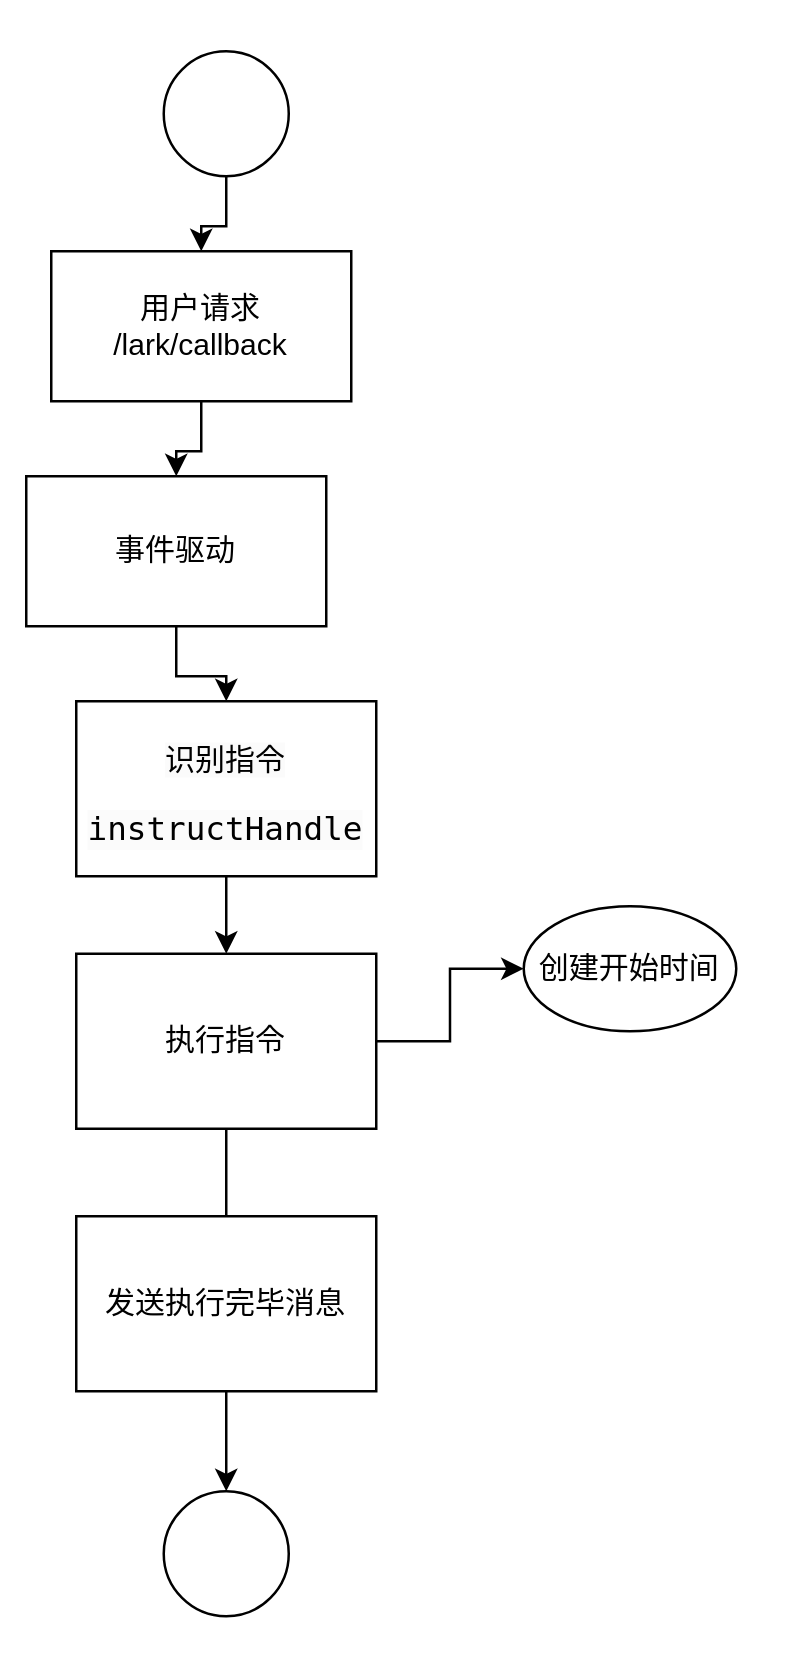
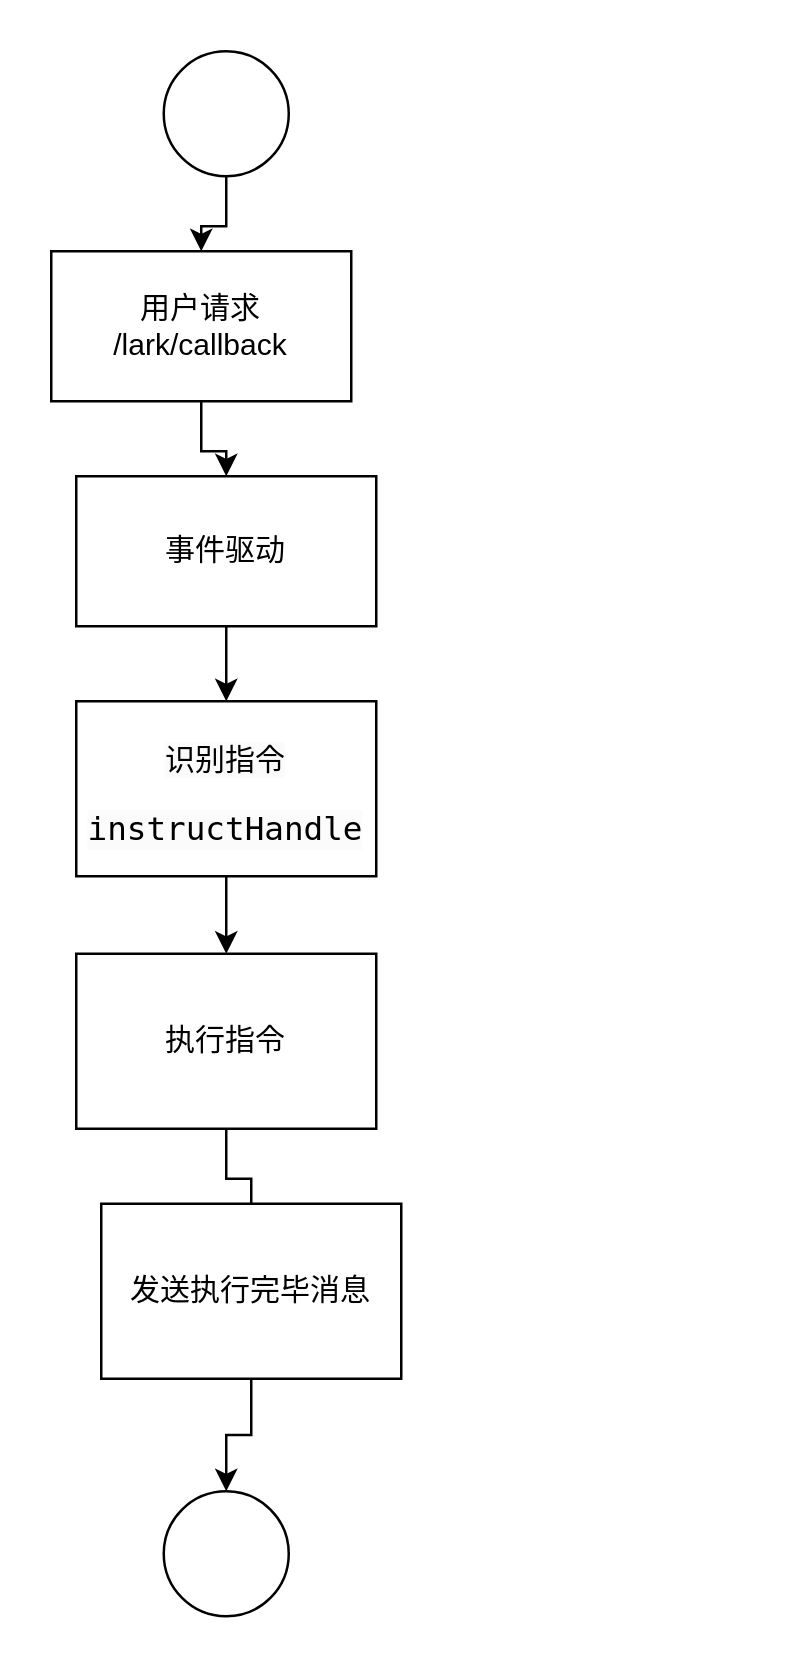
node "事件驱动": moved (176, 551) -> (226, 551)
node "创建开始时间": removed
edge "执行指令" -> "创建开始时间": removed
node "发送执行完毕消息": moved (226, 1304) -> (251, 1291)
